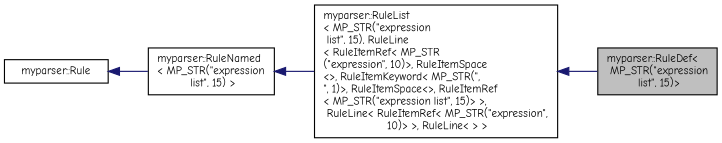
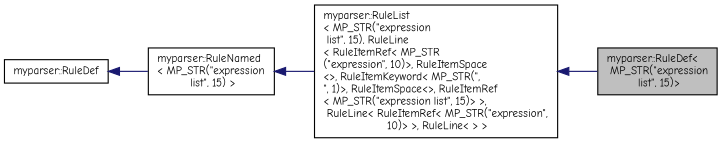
node "myparser::Rule": label "myparser::Rule" -> "myparser::RuleDef"
